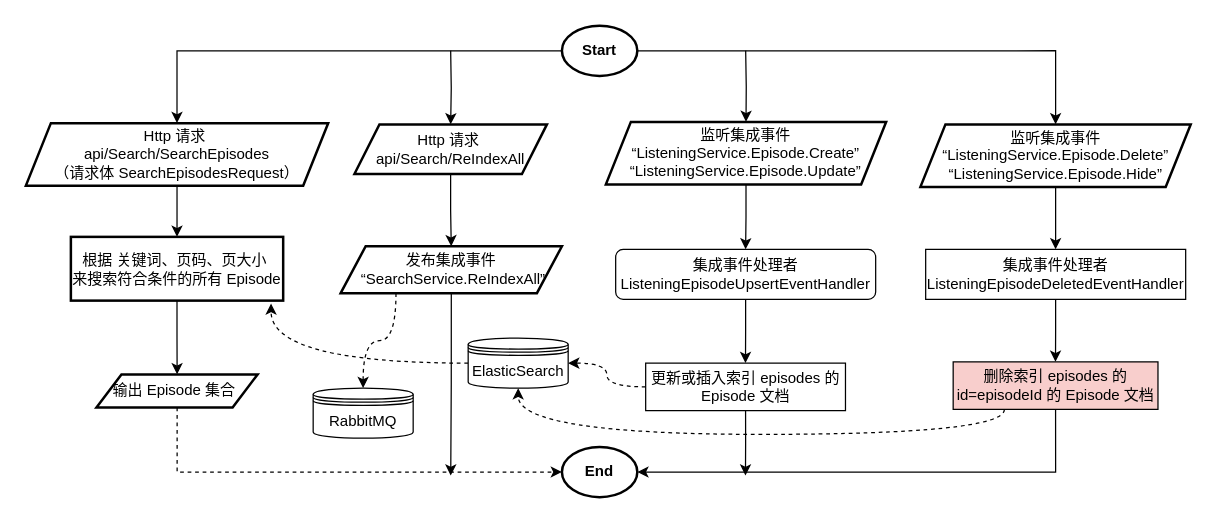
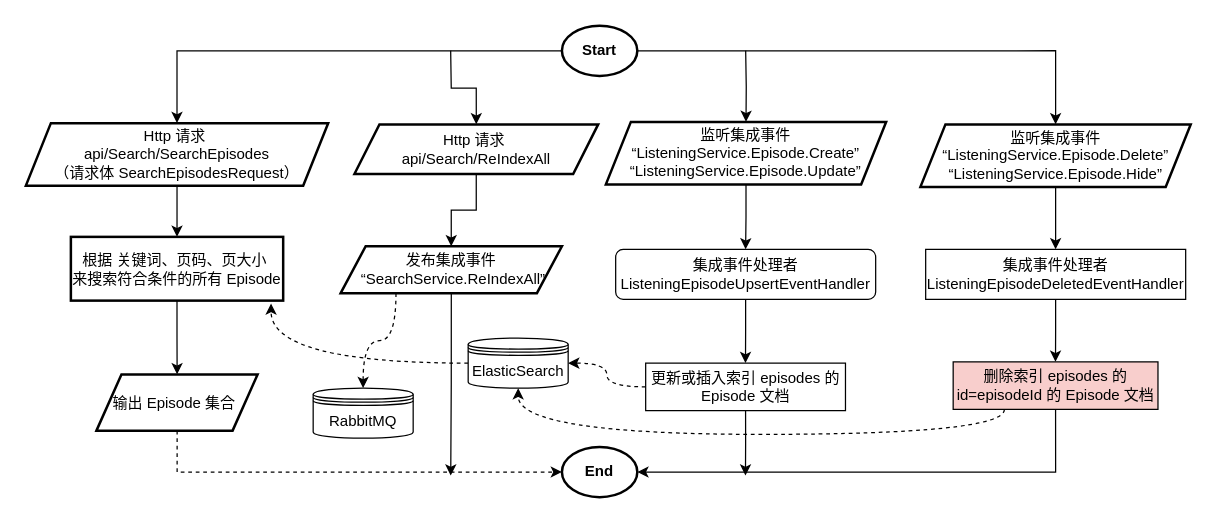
node "Http 请求 api/Search/ReIndexAll": size 193x50 -> 244x50
node "输出 Episode 集合": size 161x33 -> 161x56
